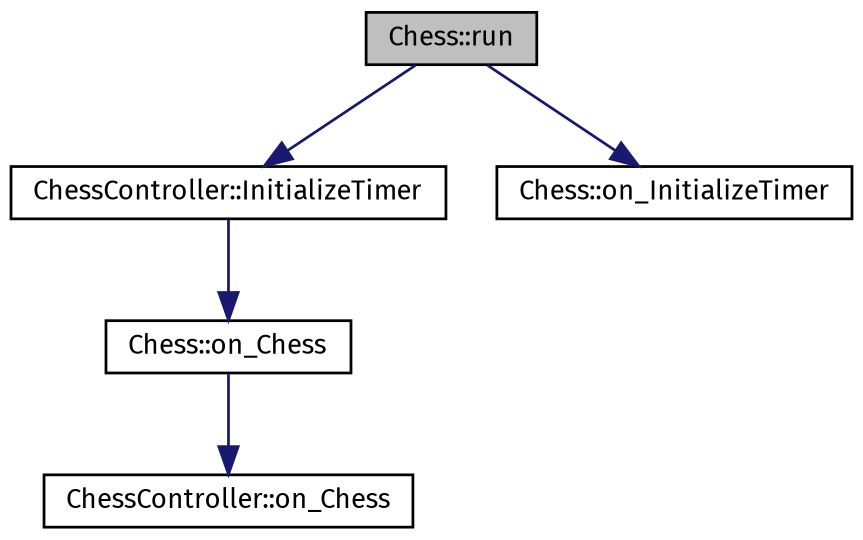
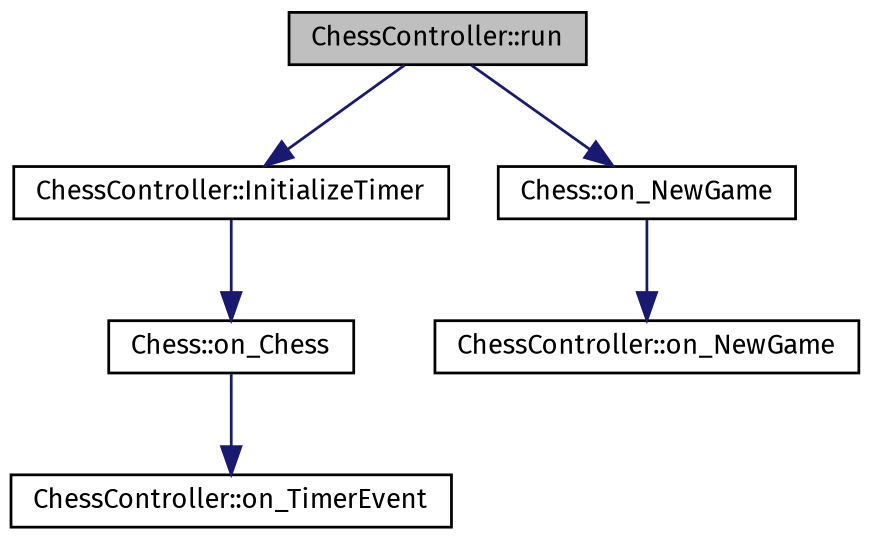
node "Chess::run": label "Chess::run" -> "ChessController::run"
node "Chess::on_InitializeTimer": label "Chess::on_InitializeTimer" -> "Chess::on_NewGame"
node "ChessController::on_NewGame": added
node "ChessController::on_Chess": label "ChessController::on_Chess" -> "ChessController::on_TimerEvent"
